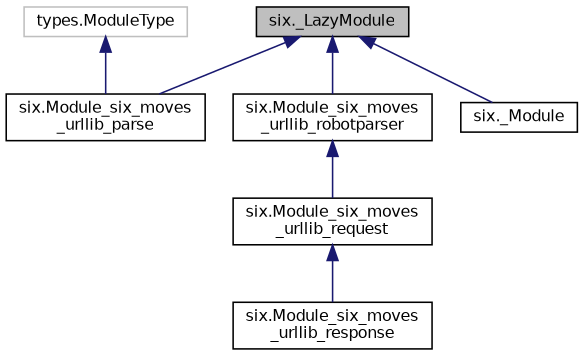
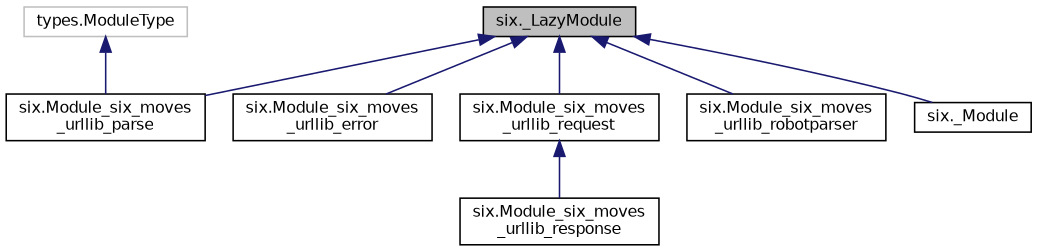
node "six.Module_six_moves _urllib_error": added
edge "six.Module_six_moves _urllib_request" -> "six.Module_six_moves _urllib_robotparser": now "six.Module_six_moves _urllib_request" -> "six._LazyModule"
